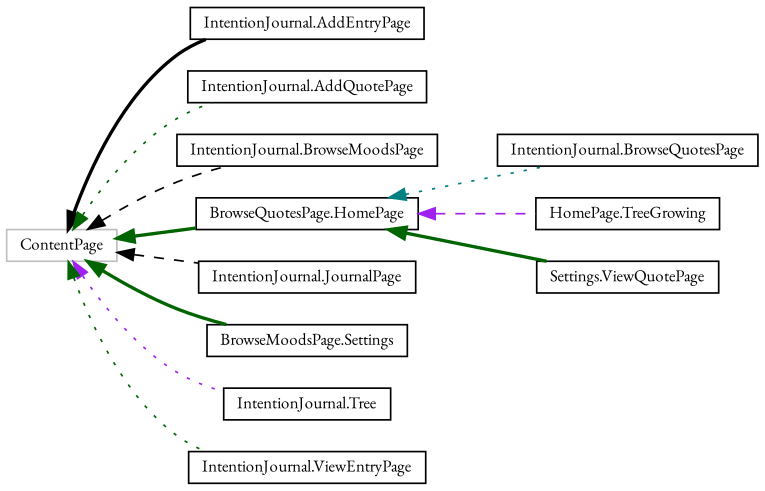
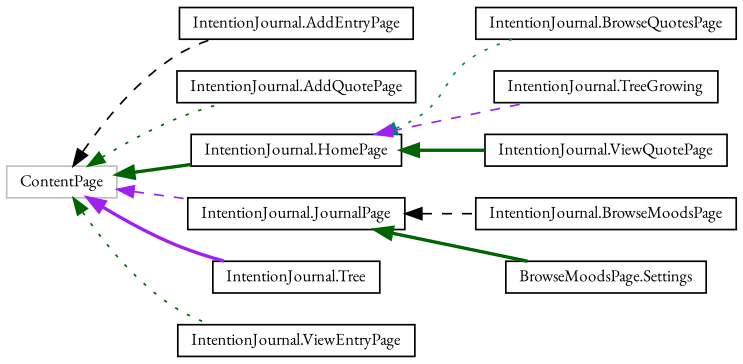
edge "IntentionJournal.AddEntryPage" -> "ContentPage": style bold -> dashed
edge "IntentionJournal.BrowseMoodsPage" -> "ContentPage": now "IntentionJournal.BrowseMoodsPage" -> "IntentionJournal.JournalPage"
node "BrowseQuotesPage.HomePage": label "BrowseQuotesPage.HomePage" -> "IntentionJournal.HomePage"
node "HomePage.TreeGrowing": label "HomePage.TreeGrowing" -> "IntentionJournal.TreeGrowing"
edge "IntentionJournal.JournalPage" -> "ContentPage": color black -> purple
node "Settings.ViewQuotePage": label "Settings.ViewQuotePage" -> "IntentionJournal.ViewQuotePage"
edge "BrowseMoodsPage.Settings" -> "ContentPage": now "BrowseMoodsPage.Settings" -> "IntentionJournal.JournalPage"
edge "IntentionJournal.Tree" -> "ContentPage": style dotted -> bold
